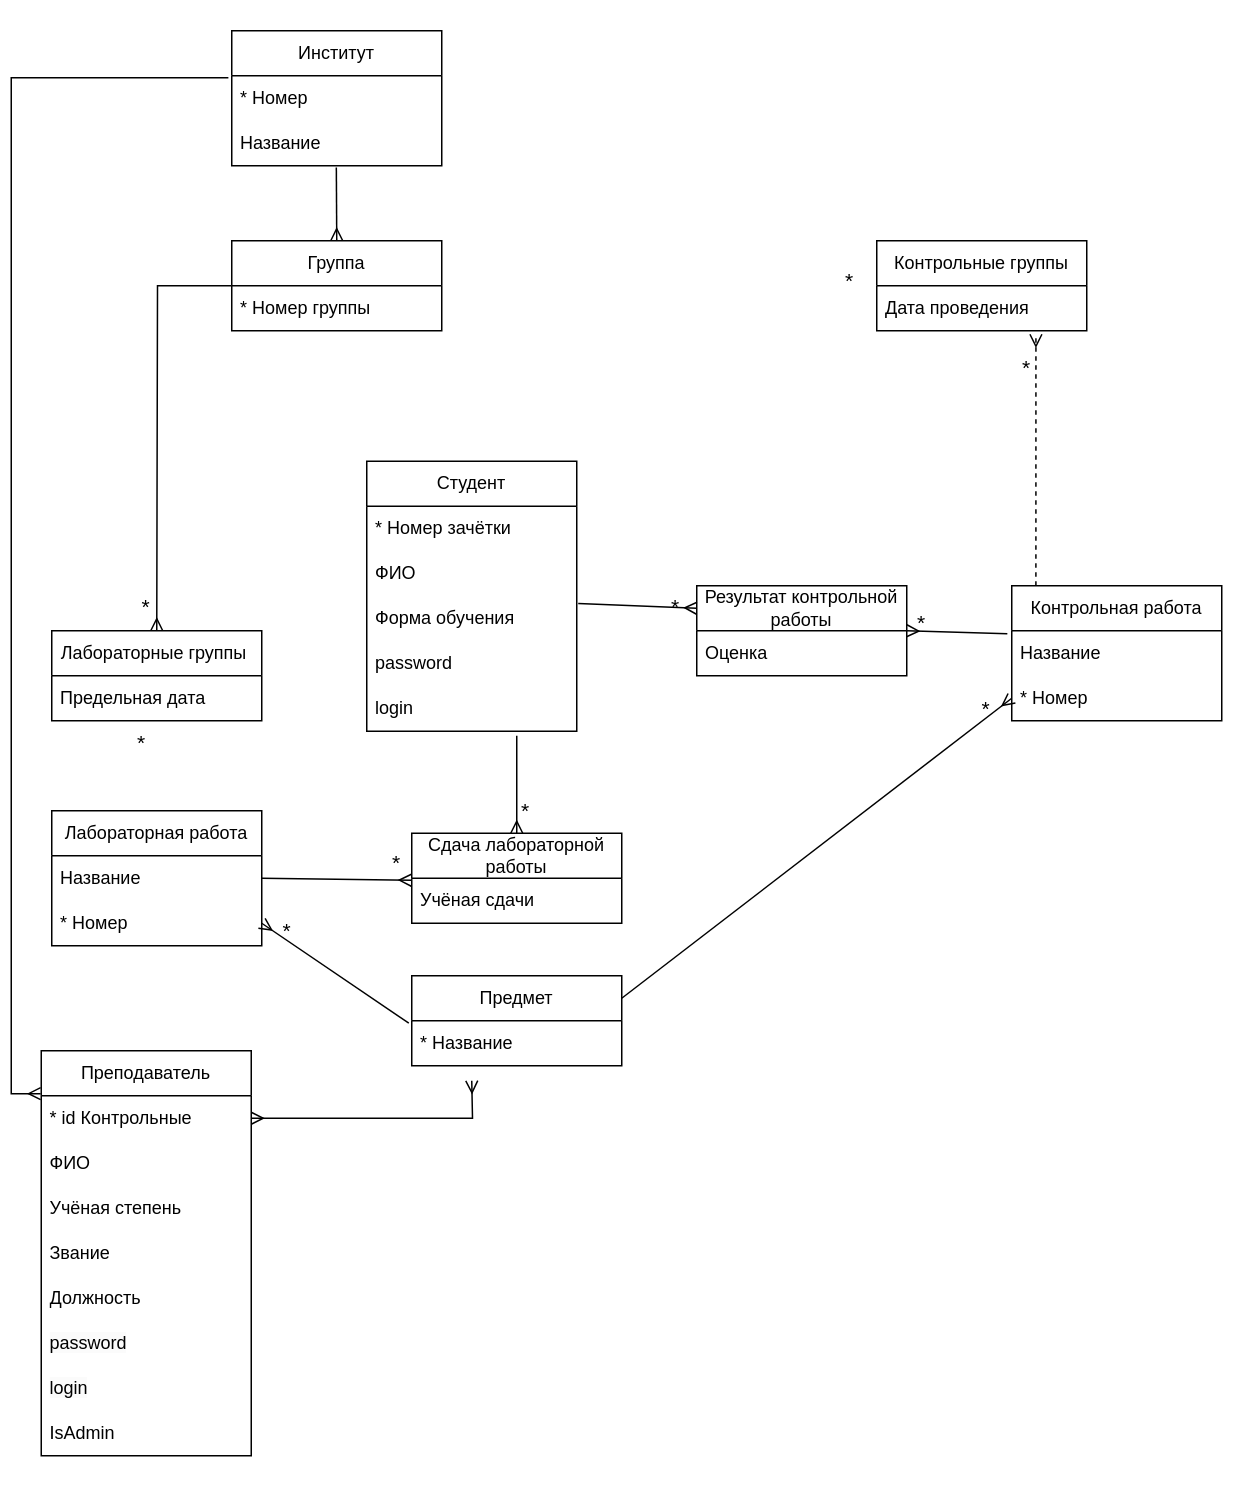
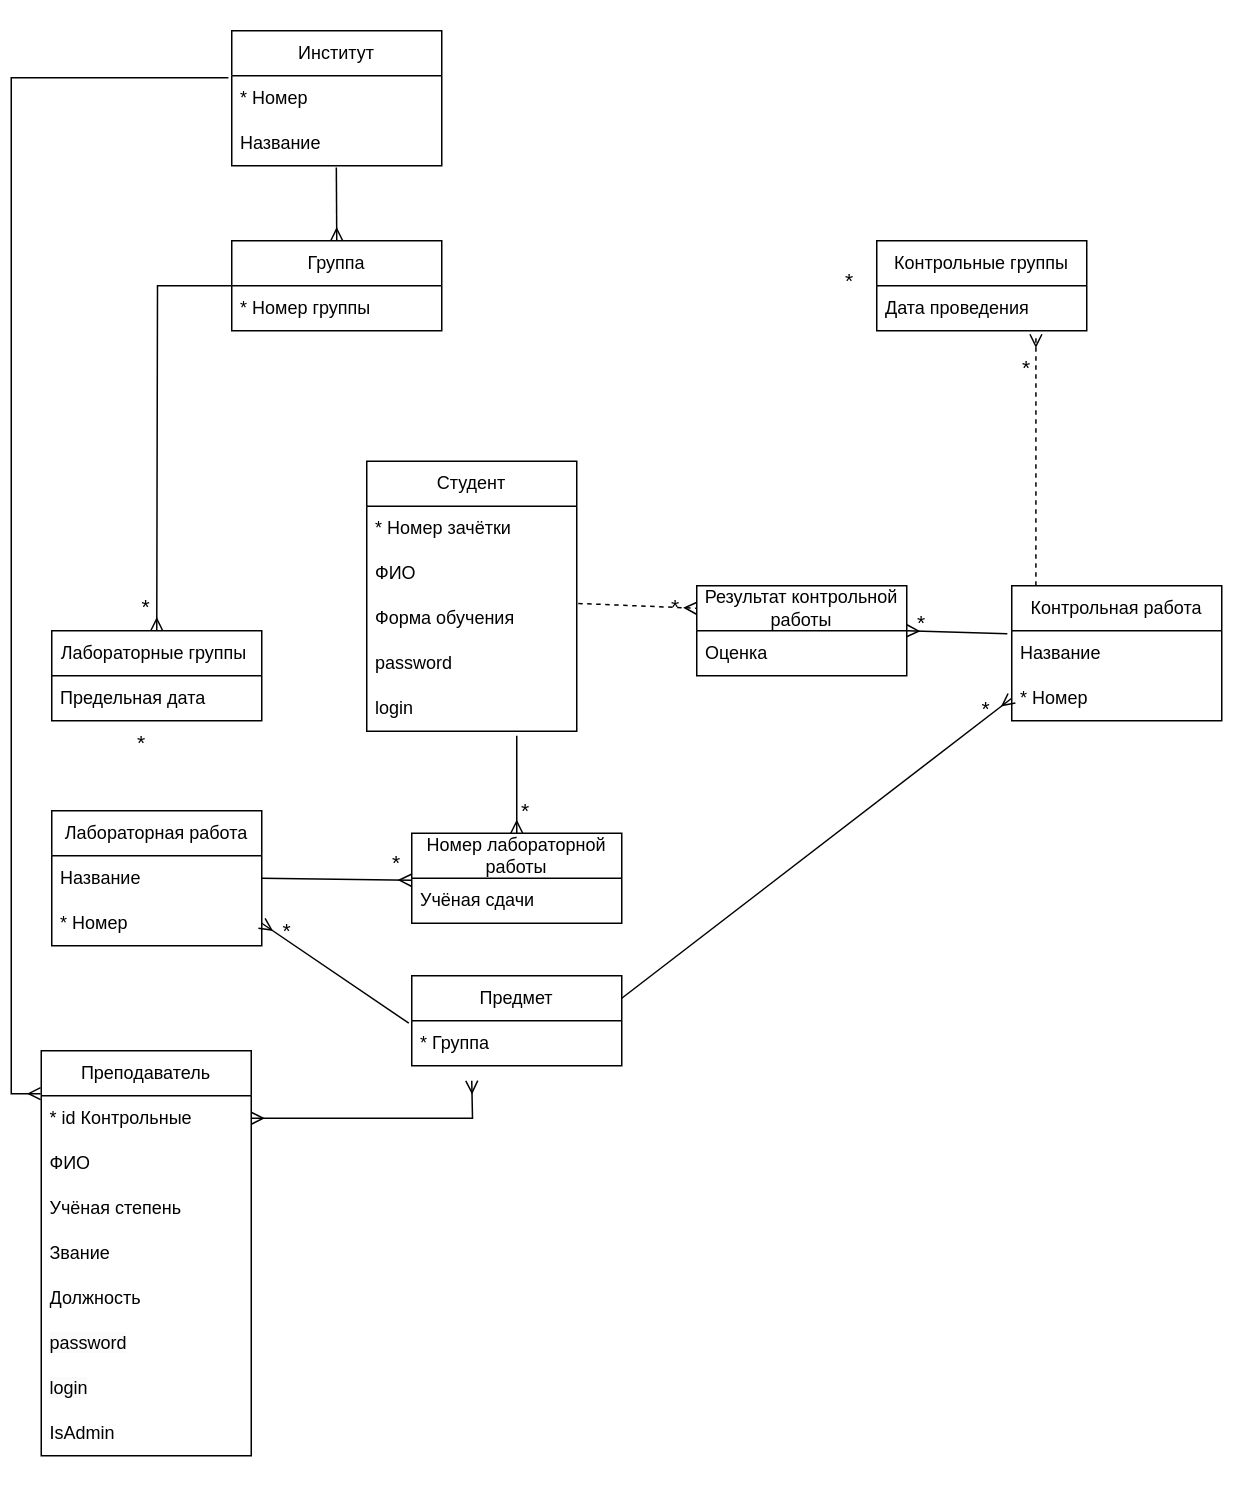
edge "Форма обучения" -> "Результат контрольной работы": style solid -> dashed
node "Сдача лабораторной работы": label "Сдача лабораторной работы" -> "Номер лабораторной работы"
node "* Название": label "* Название" -> "* Группа"
